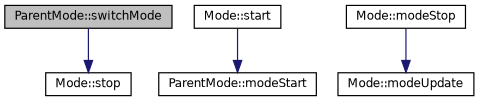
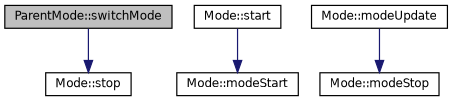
edge "Mode::modeStop" -> "Mode::modeUpdate": reversed
node "ParentMode::modeStart": label "ParentMode::modeStart" -> "Mode::modeStart"
